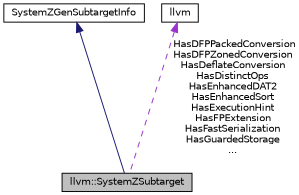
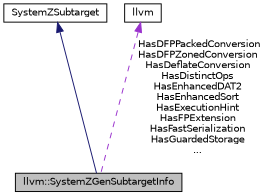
node "SystemZGenSubtargetInfo": label "SystemZGenSubtargetInfo" -> "SystemZSubtarget"
node "llvm::SystemZSubtarget": label "llvm::SystemZSubtarget" -> "llvm::SystemZGenSubtargetInfo"
